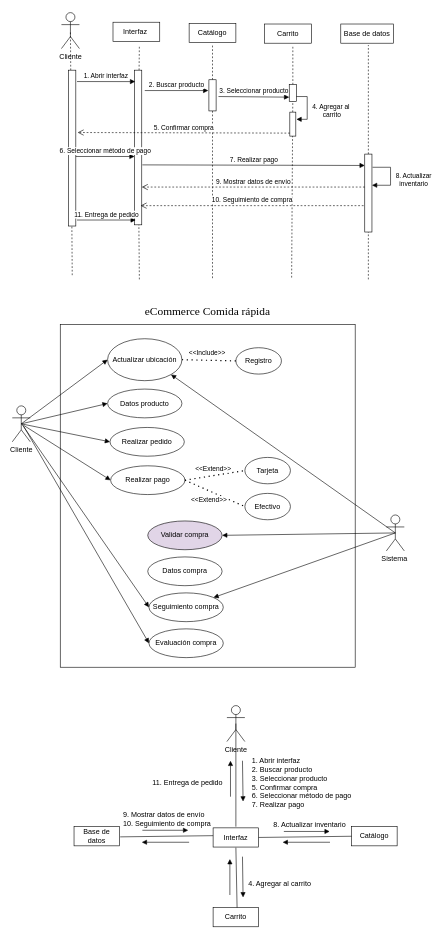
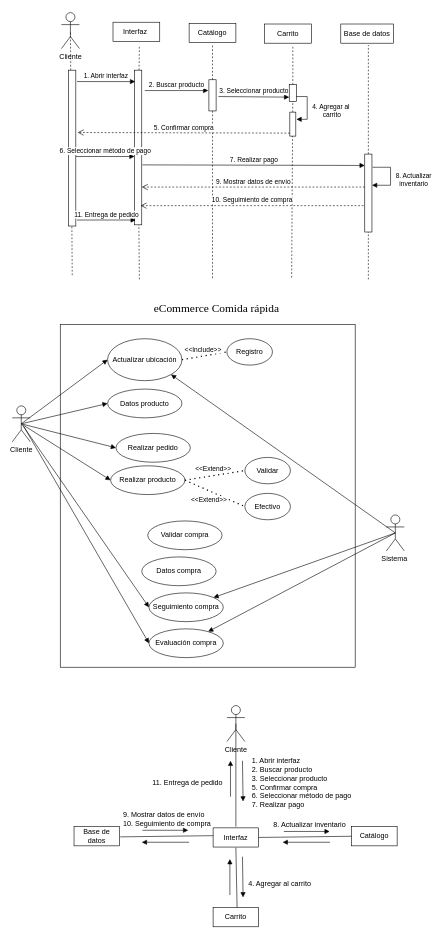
node "eCommerce Comida rápida": moved (208, 312) -> (217, 309)
node "Registro": moved (259, 361) -> (250, 352)
node "Realizar pedido": moved (147, 442) -> (153, 448)
node "Tarjeta": label "Tarjeta" -> "Validar"
node "Realizar pago": label "Realizar pago" -> "Realizar producto"
edge "Sistema" -> "Validar compra": now "Sistema" -> "Evaluación compra"
node "Validar compra": fillcolor #e1d5e7 -> #ffffff
node "Datos compra": moved (185, 572) -> (179, 572)
